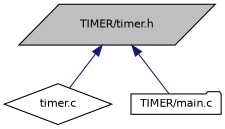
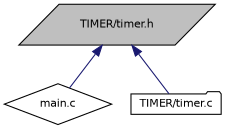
node "timer.c": label "timer.c" -> "main.c"
node "TIMER/main.c": label "TIMER/main.c" -> "TIMER/timer.c"
